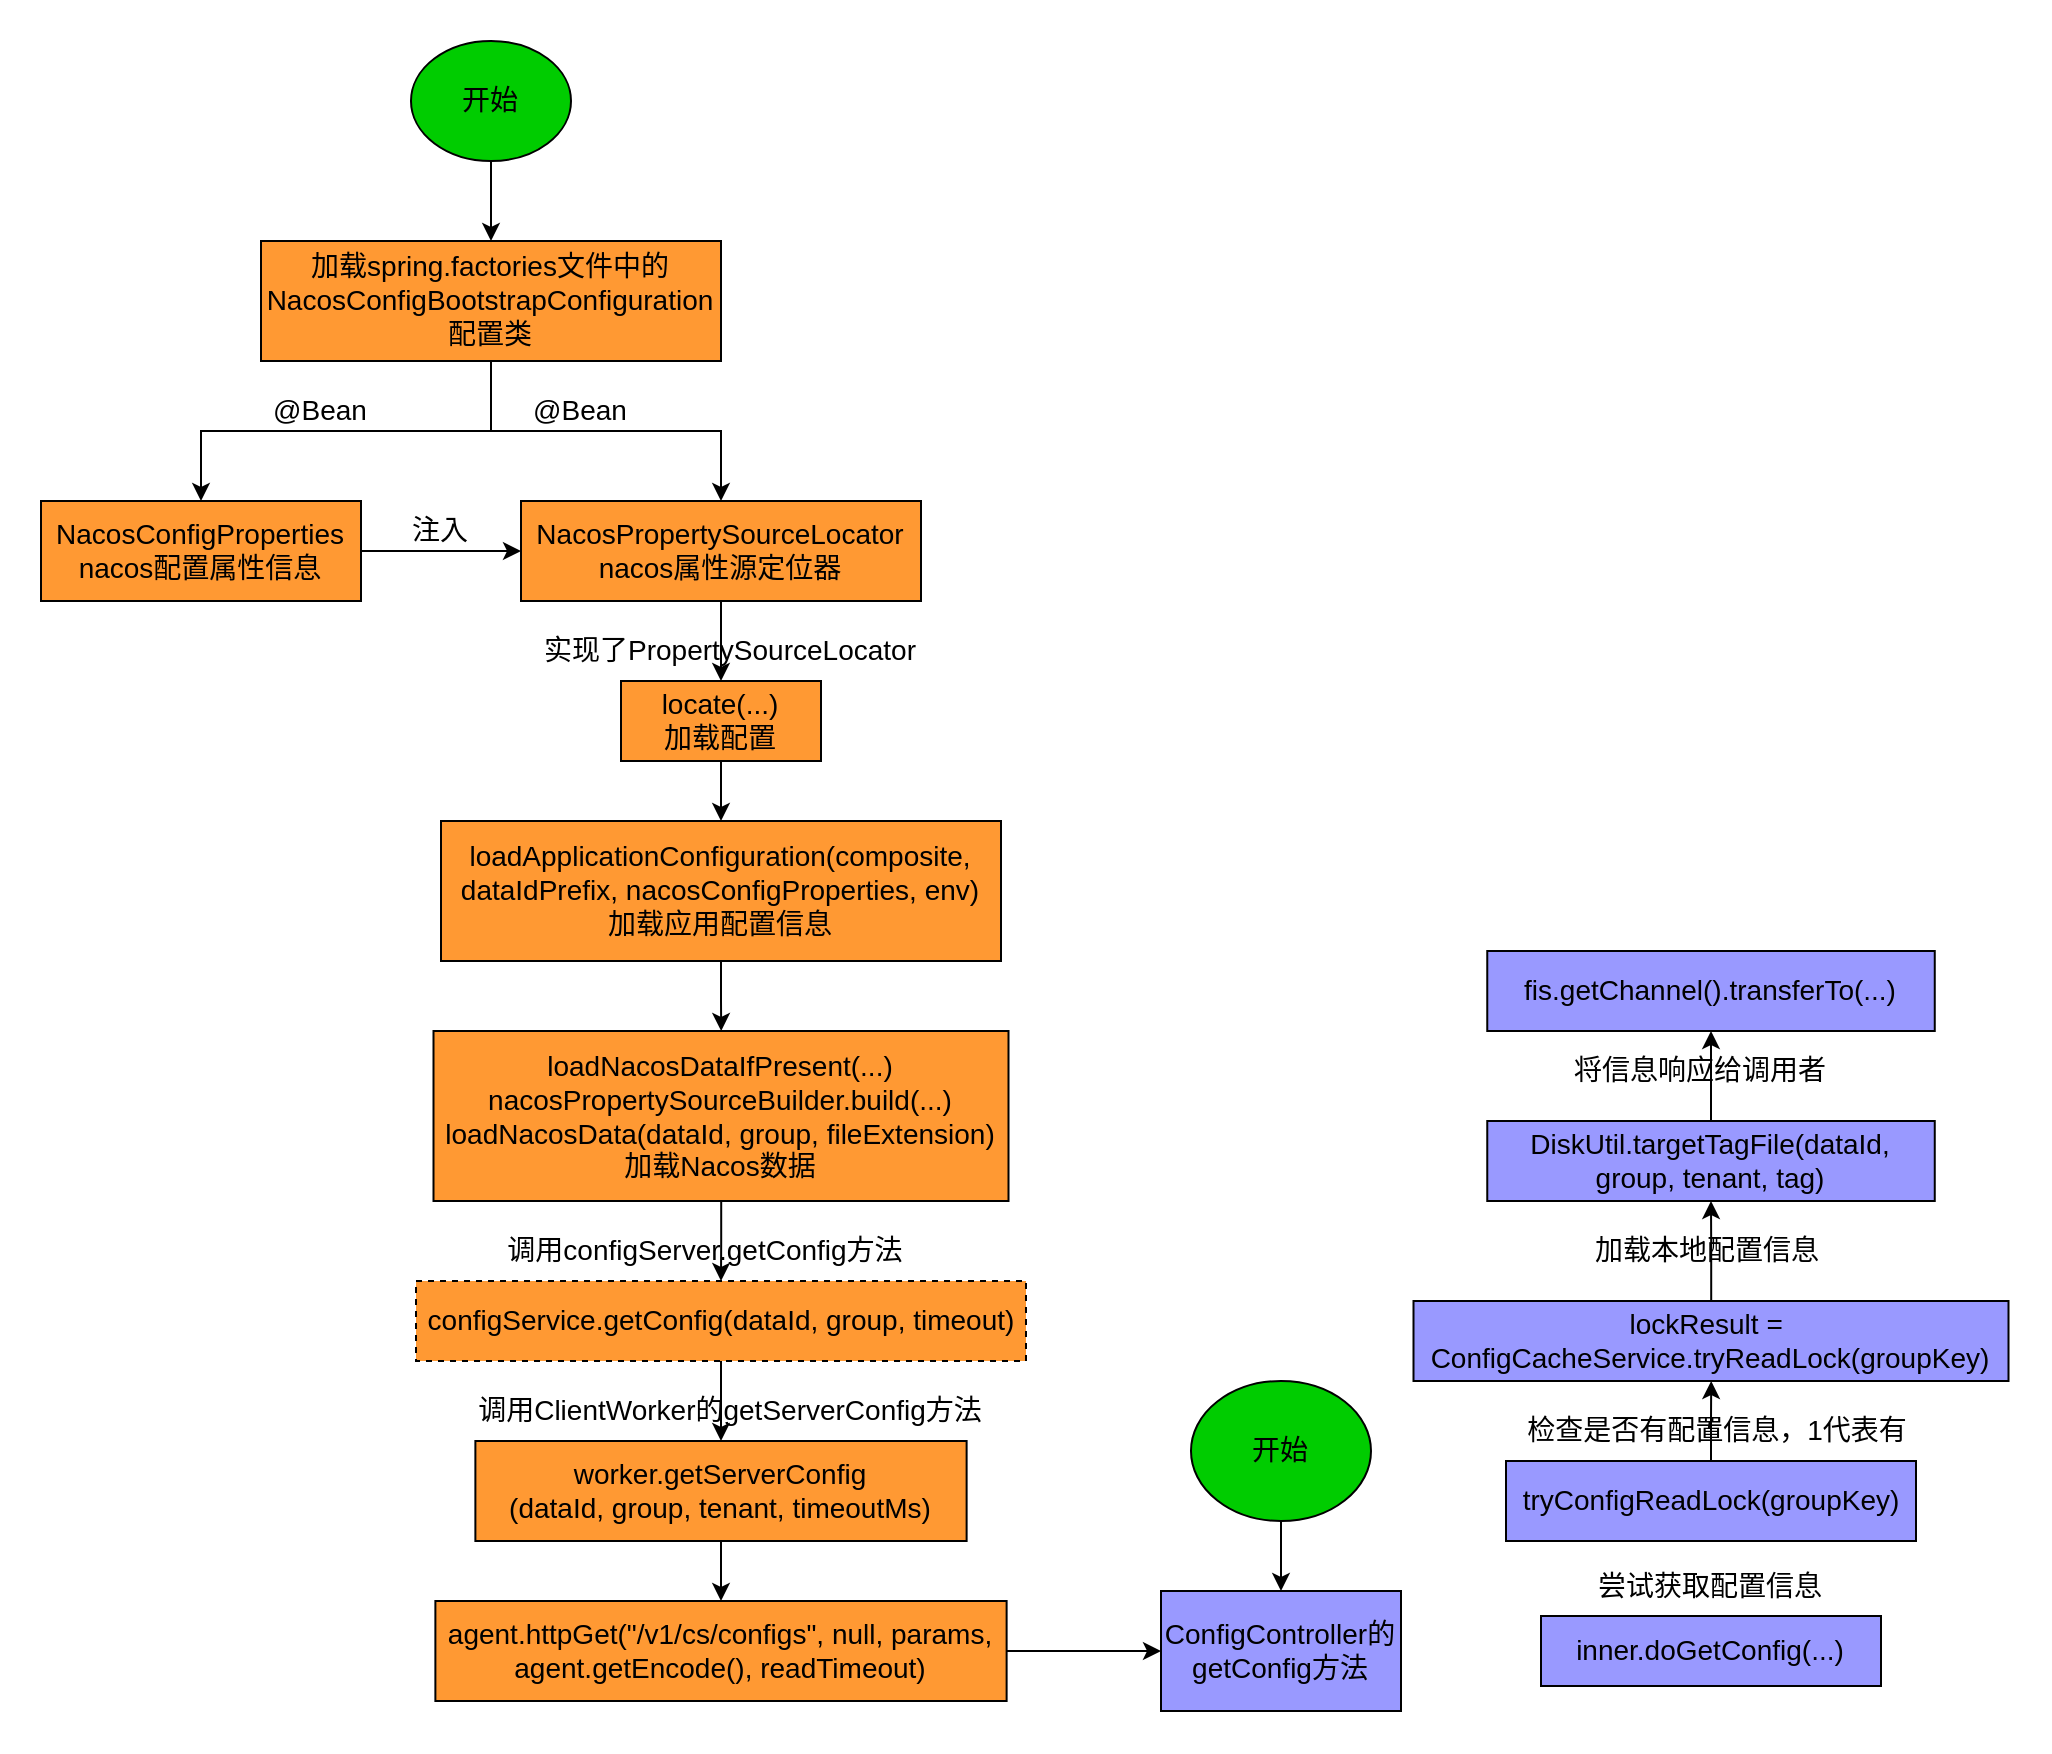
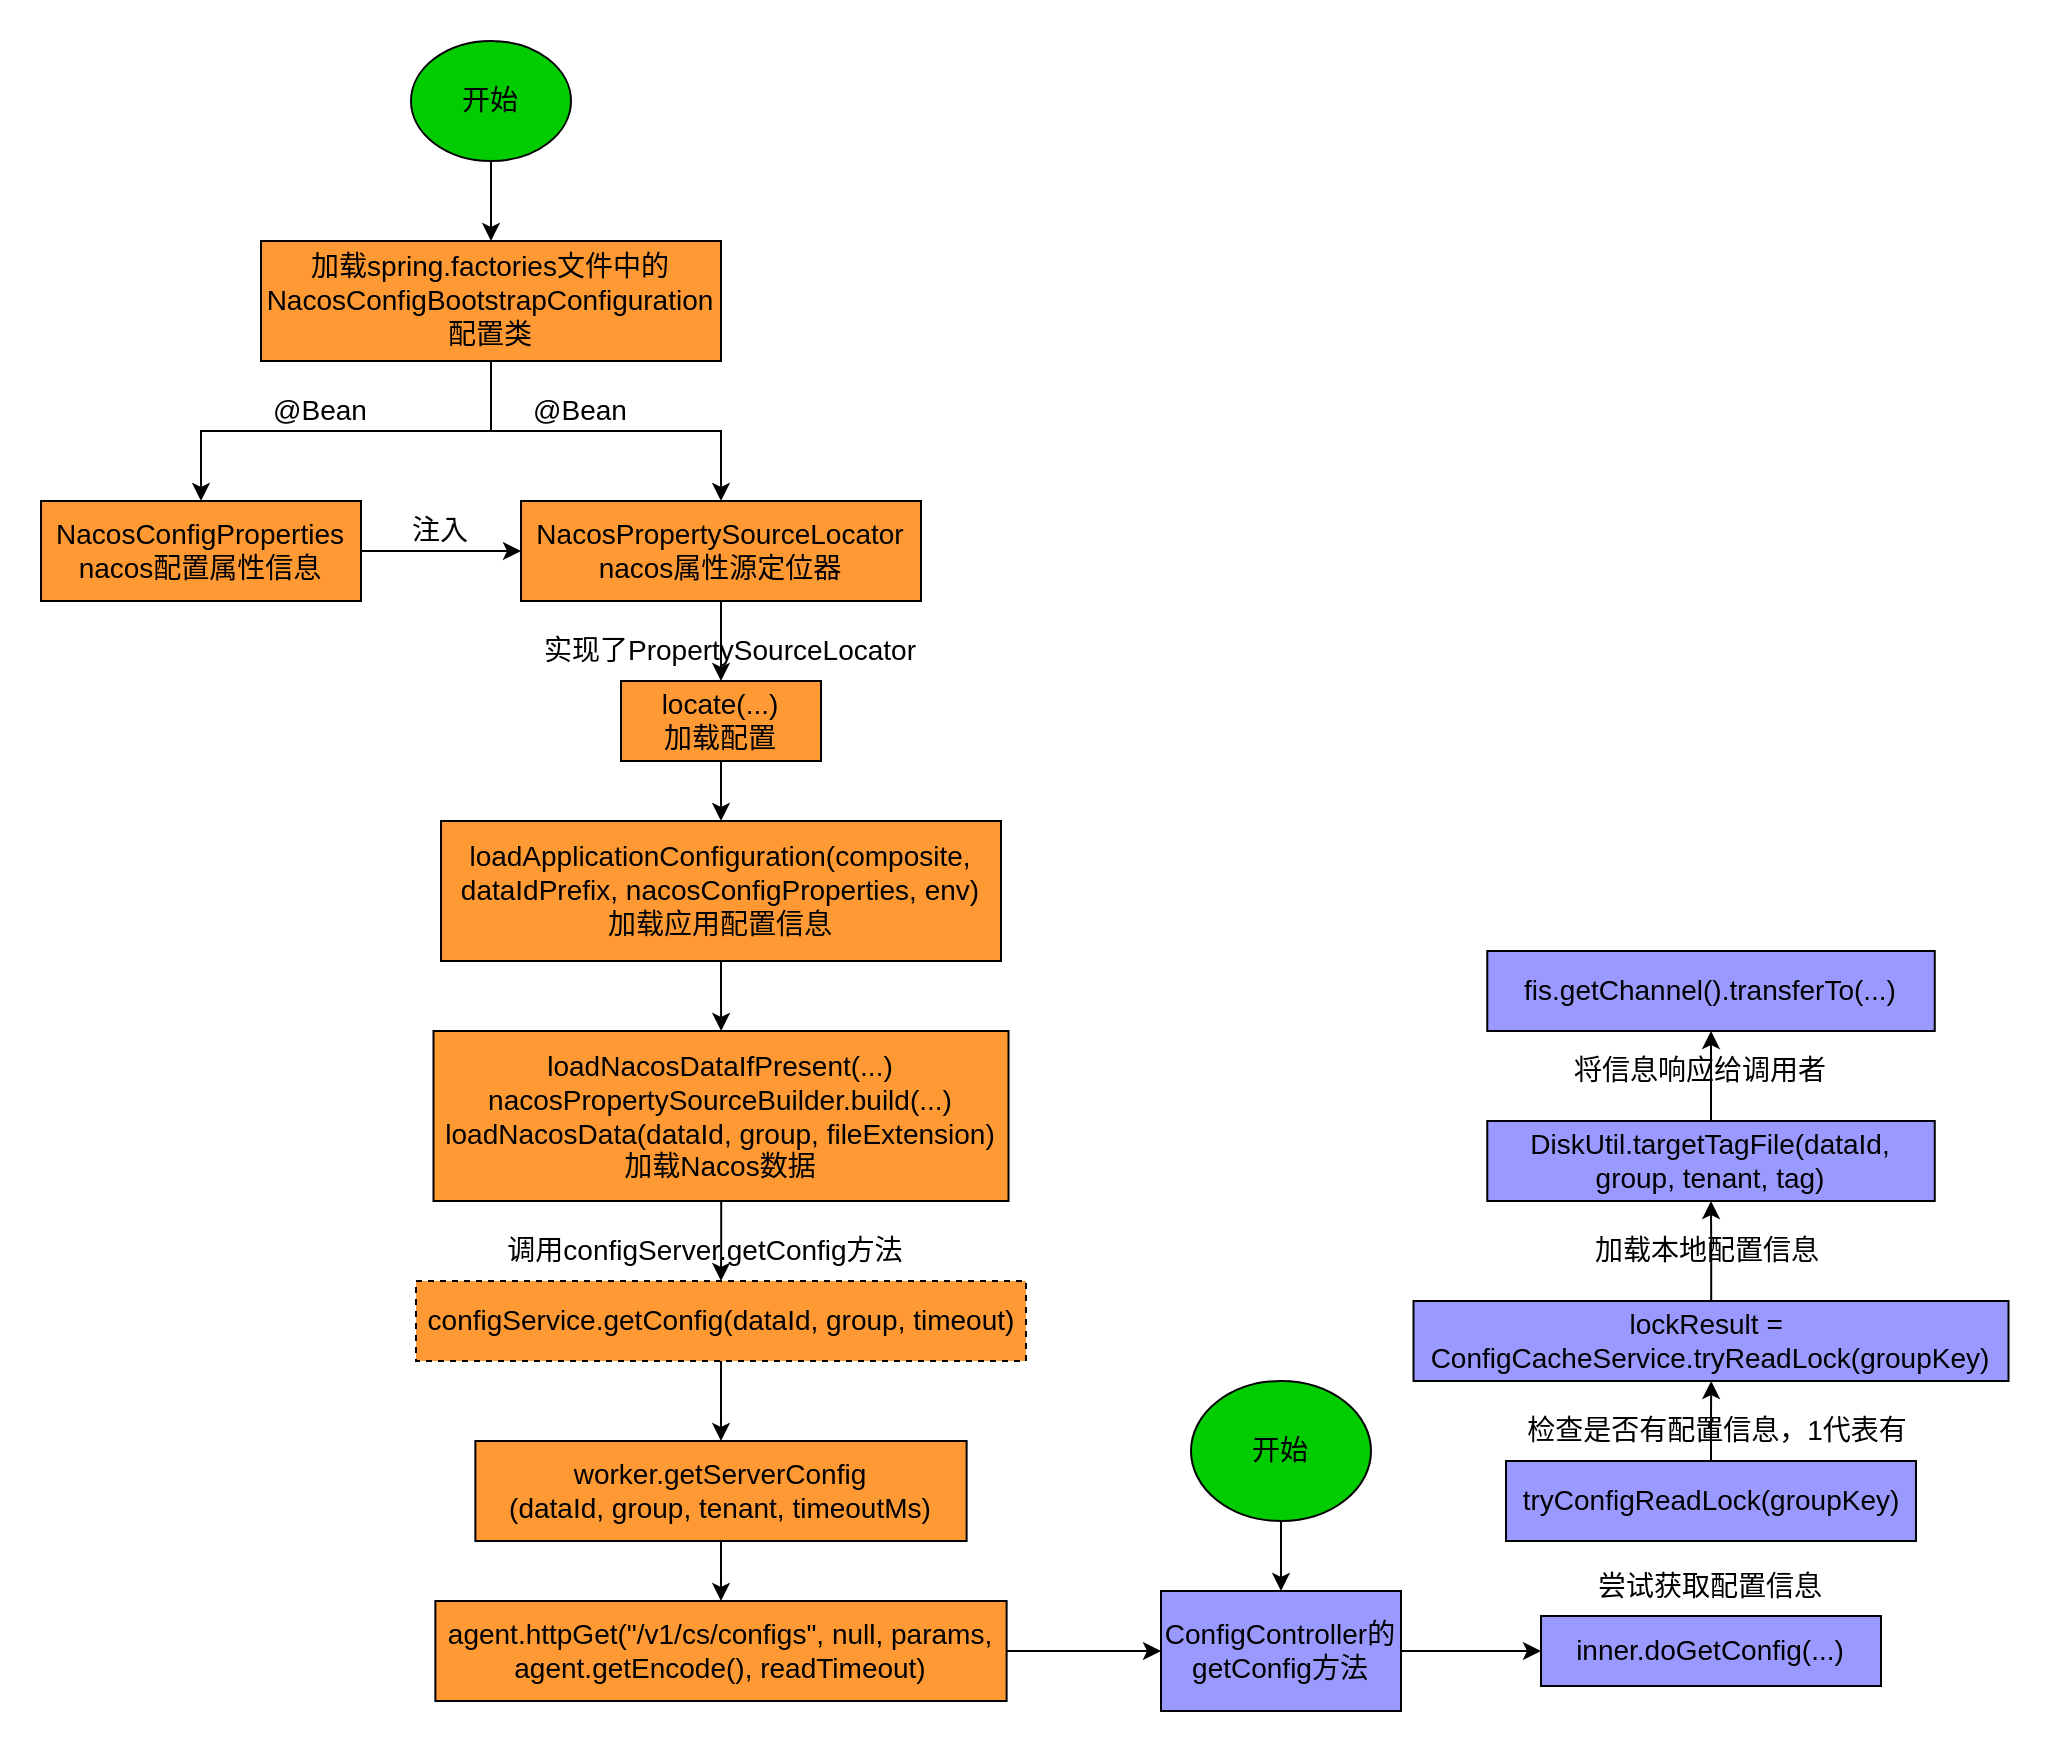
node "调用ClientWorker的getServerConfig方法": removed
edge "ConfigController的getConfig方法" -> "inner.doGetConfig(...)": added
